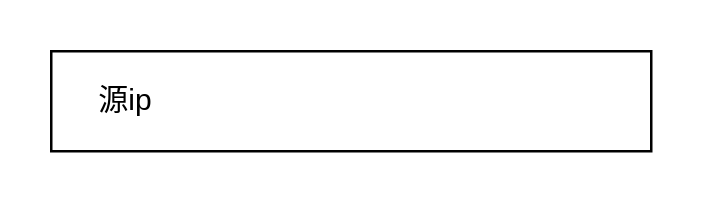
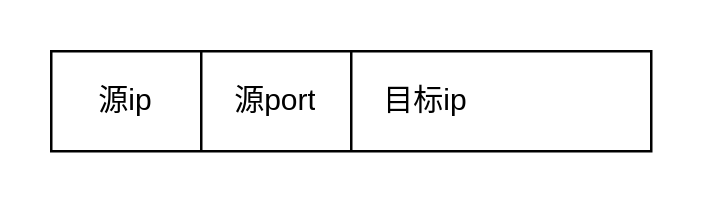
node "源port": added
node "目标ip": added
